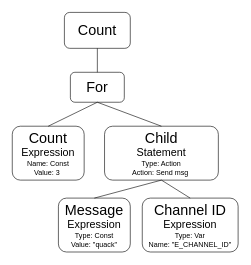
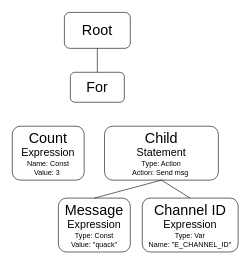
node "Count": label "Count" -> "Root"
edge "For" -- "Child Statement Type: Action Action: Send msg": removed
edge "For" -- "Count Expression Name: Const Value: 3": removed
